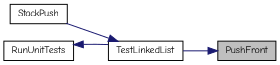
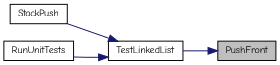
edge "TestLinkedList" -> "RunUnitTests": reversed
